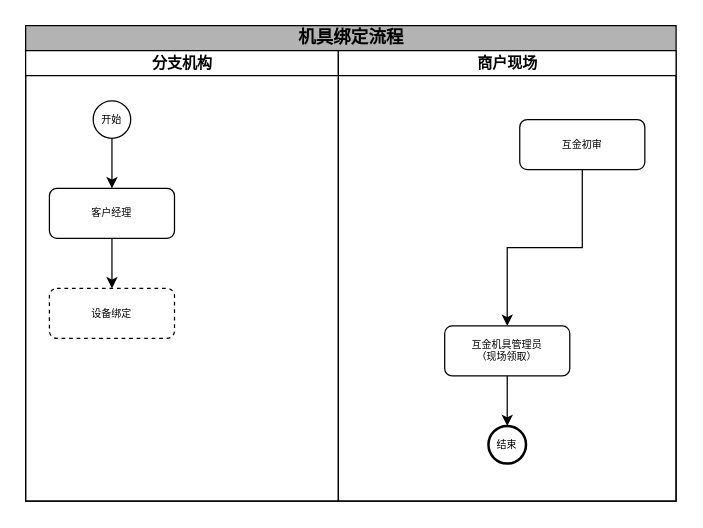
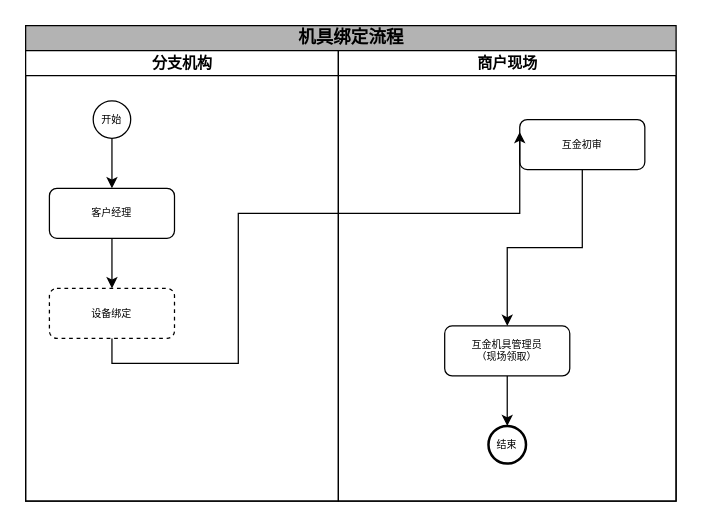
edge "设备绑定" -> "互金初审": added
